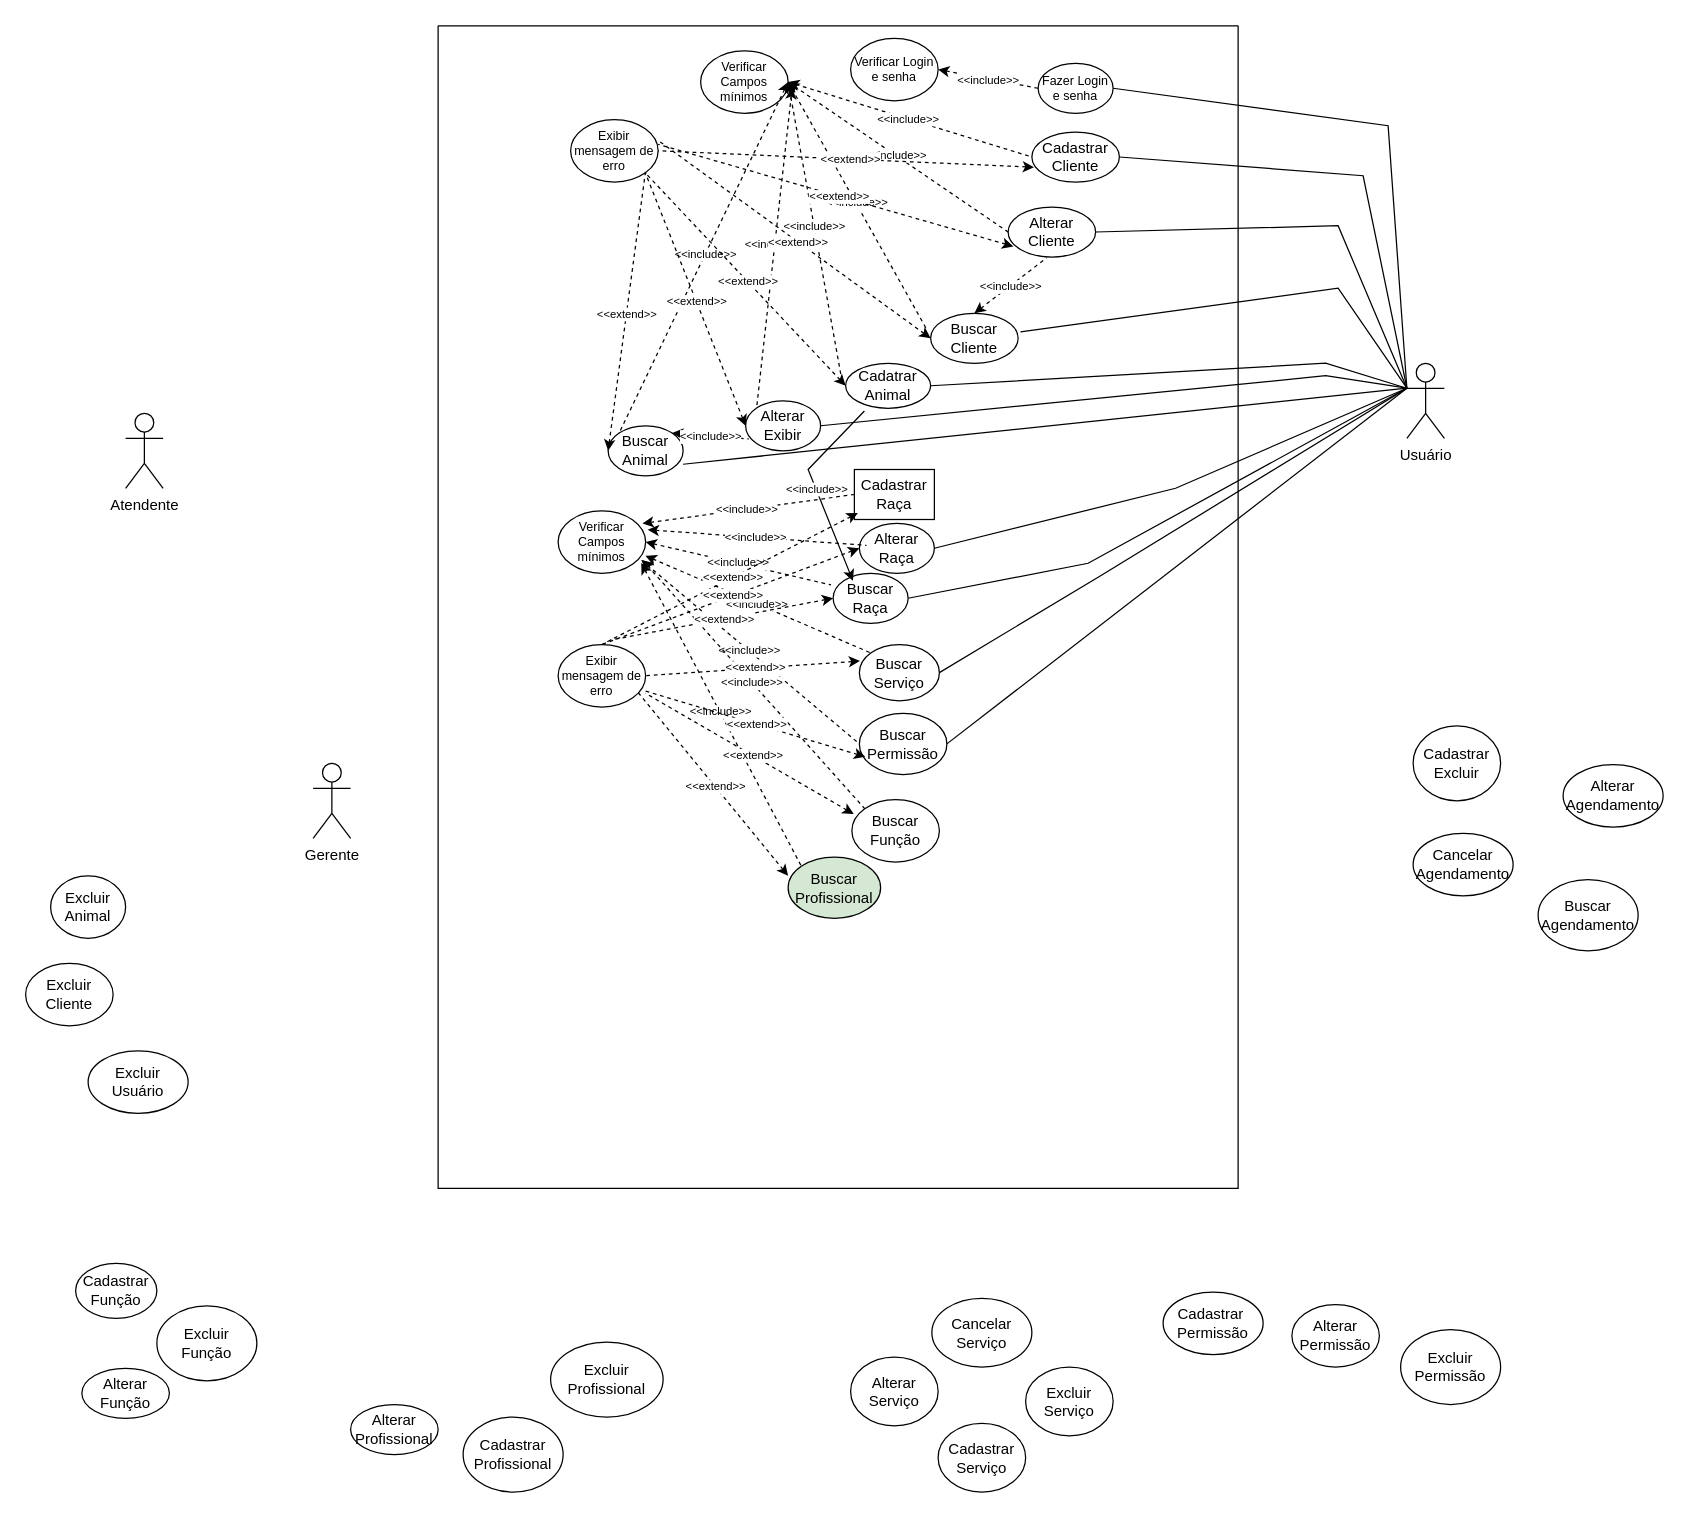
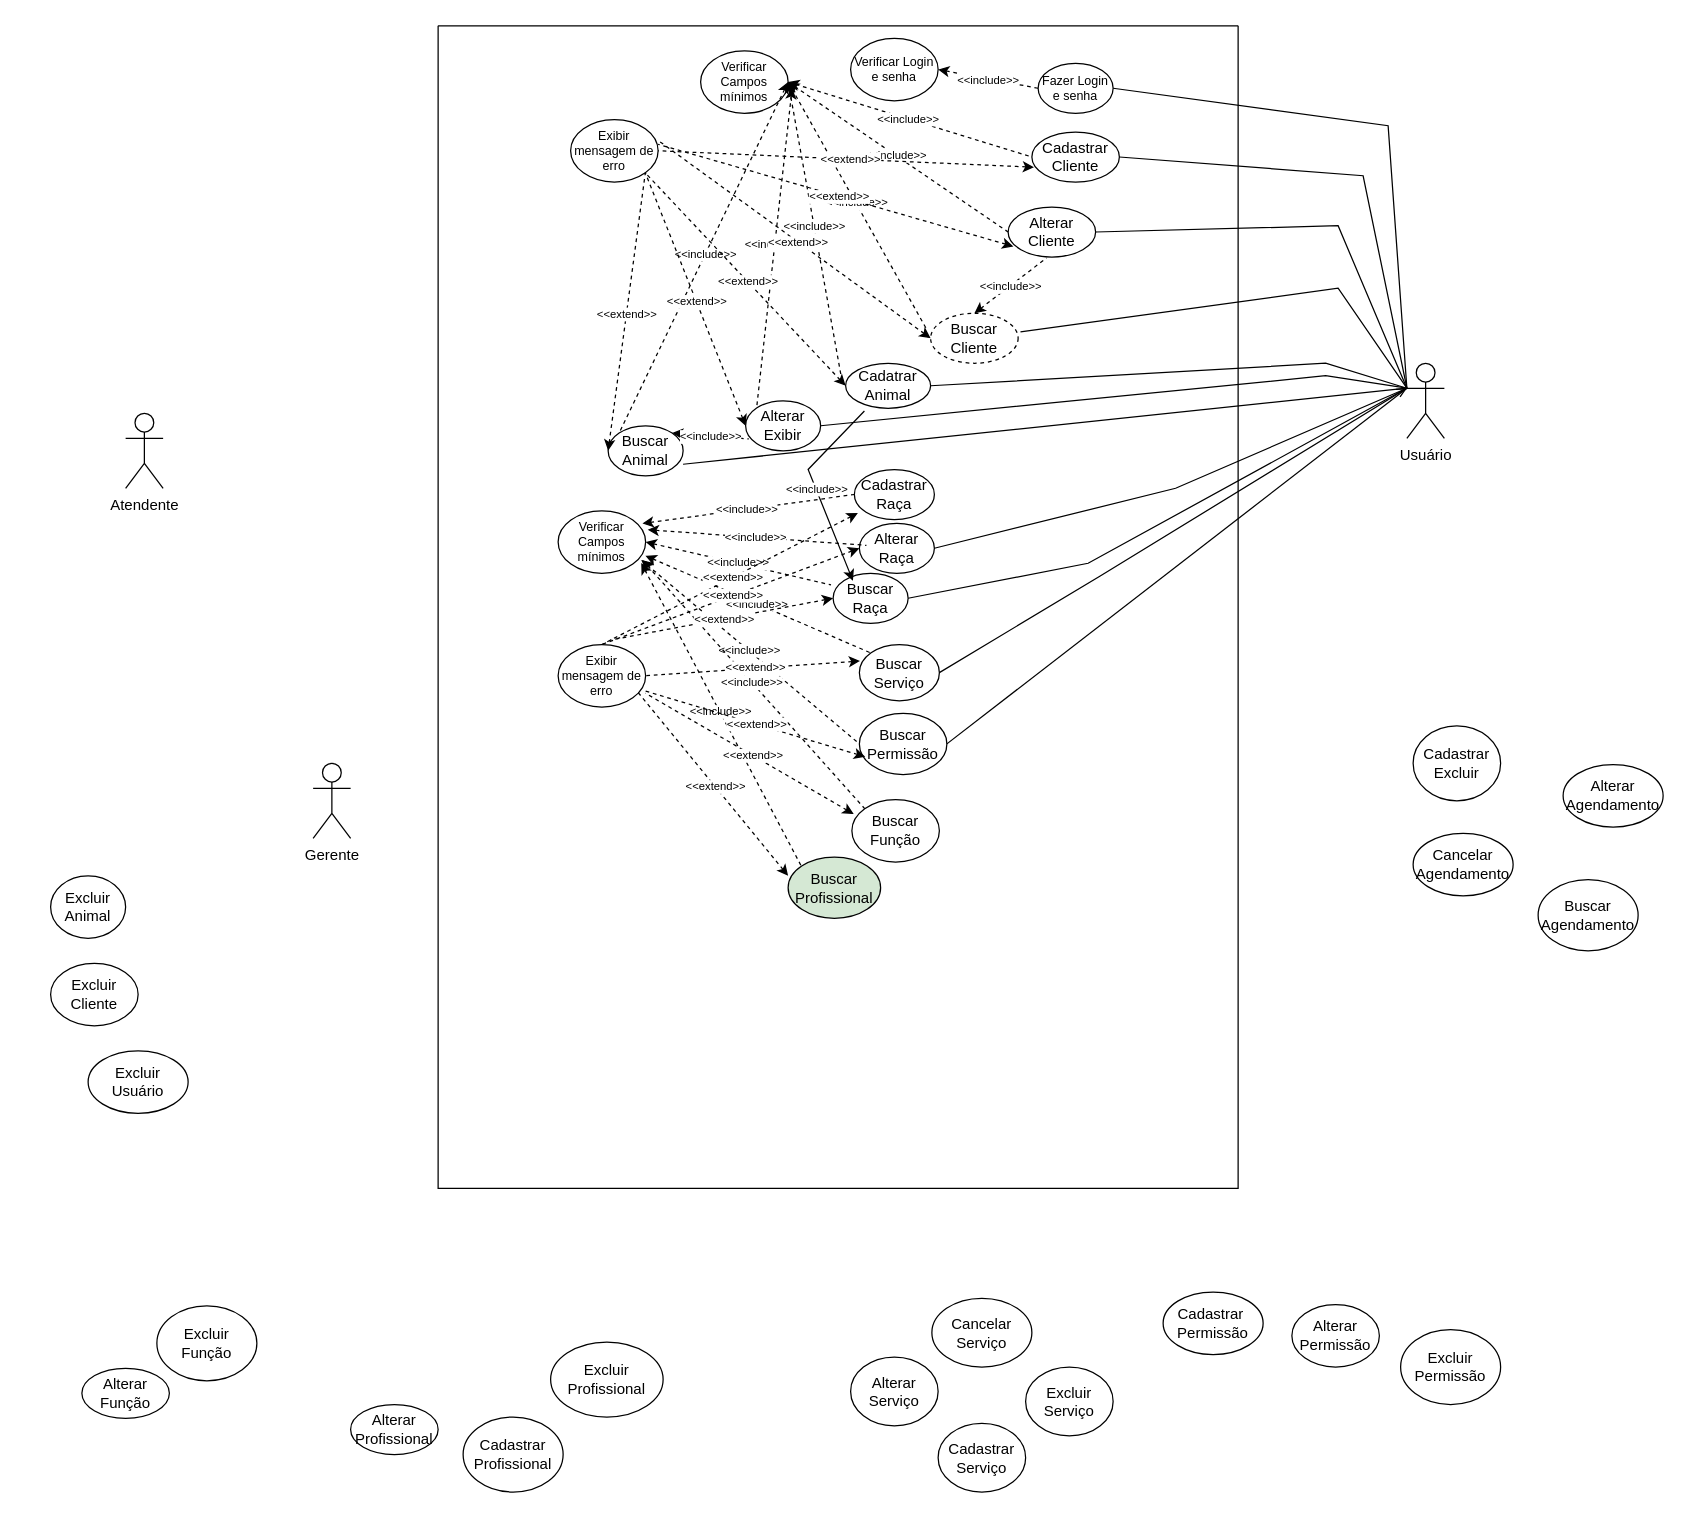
node "Buscar Cliente": style solid -> dashed
edge "Usuário" -- "Buscar Raça": arrowhead none -> open
node "Cadastrar Raça": shape rectangle -> ellipse
node "Excluir Cliente": moved (69, 994) -> (94, 994)
node "Cadastrar Função": removed
